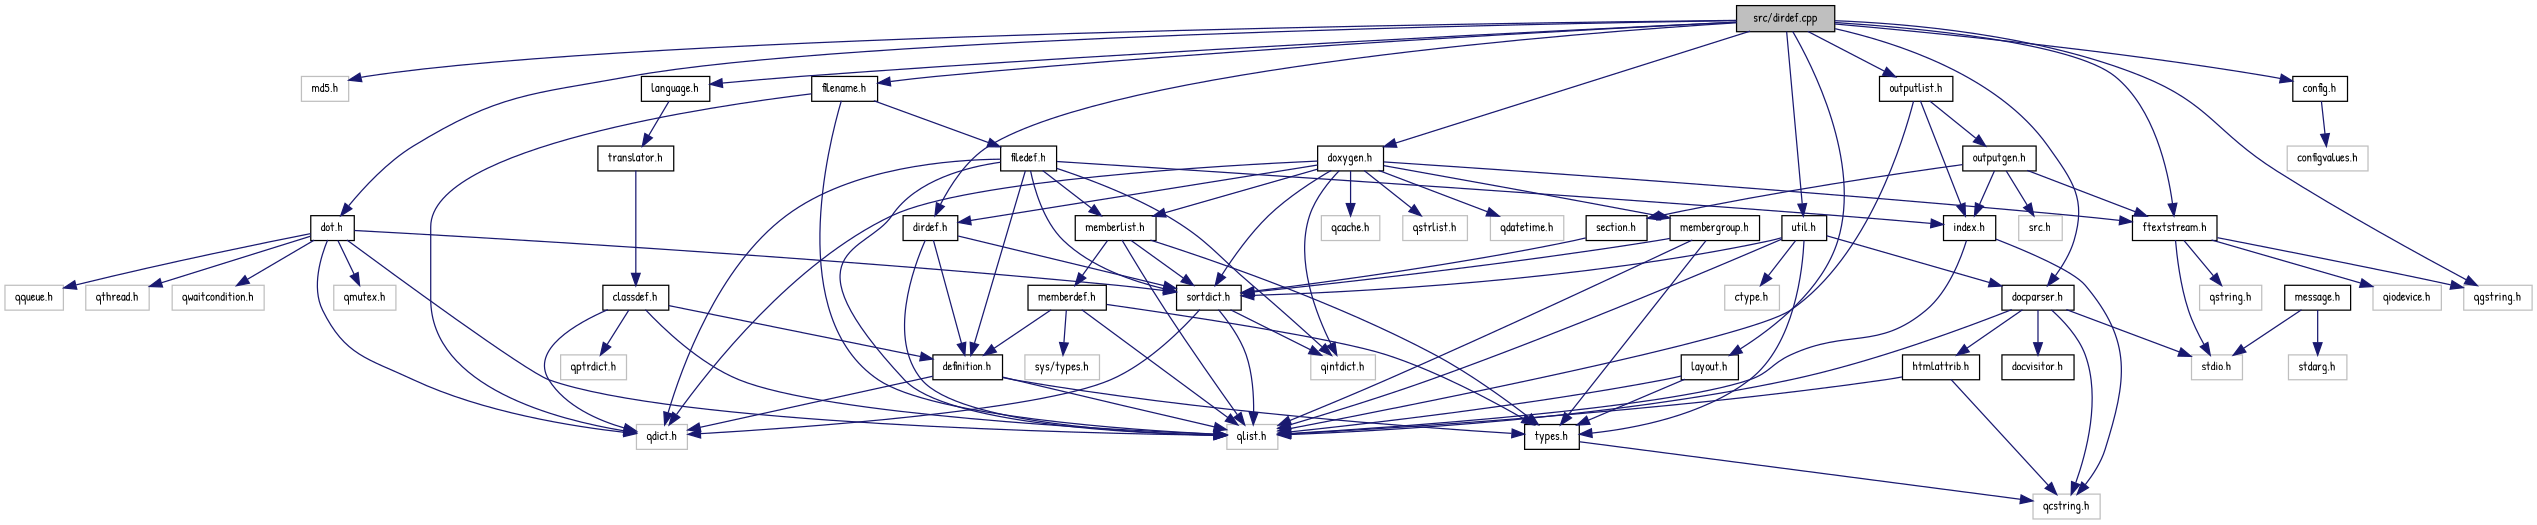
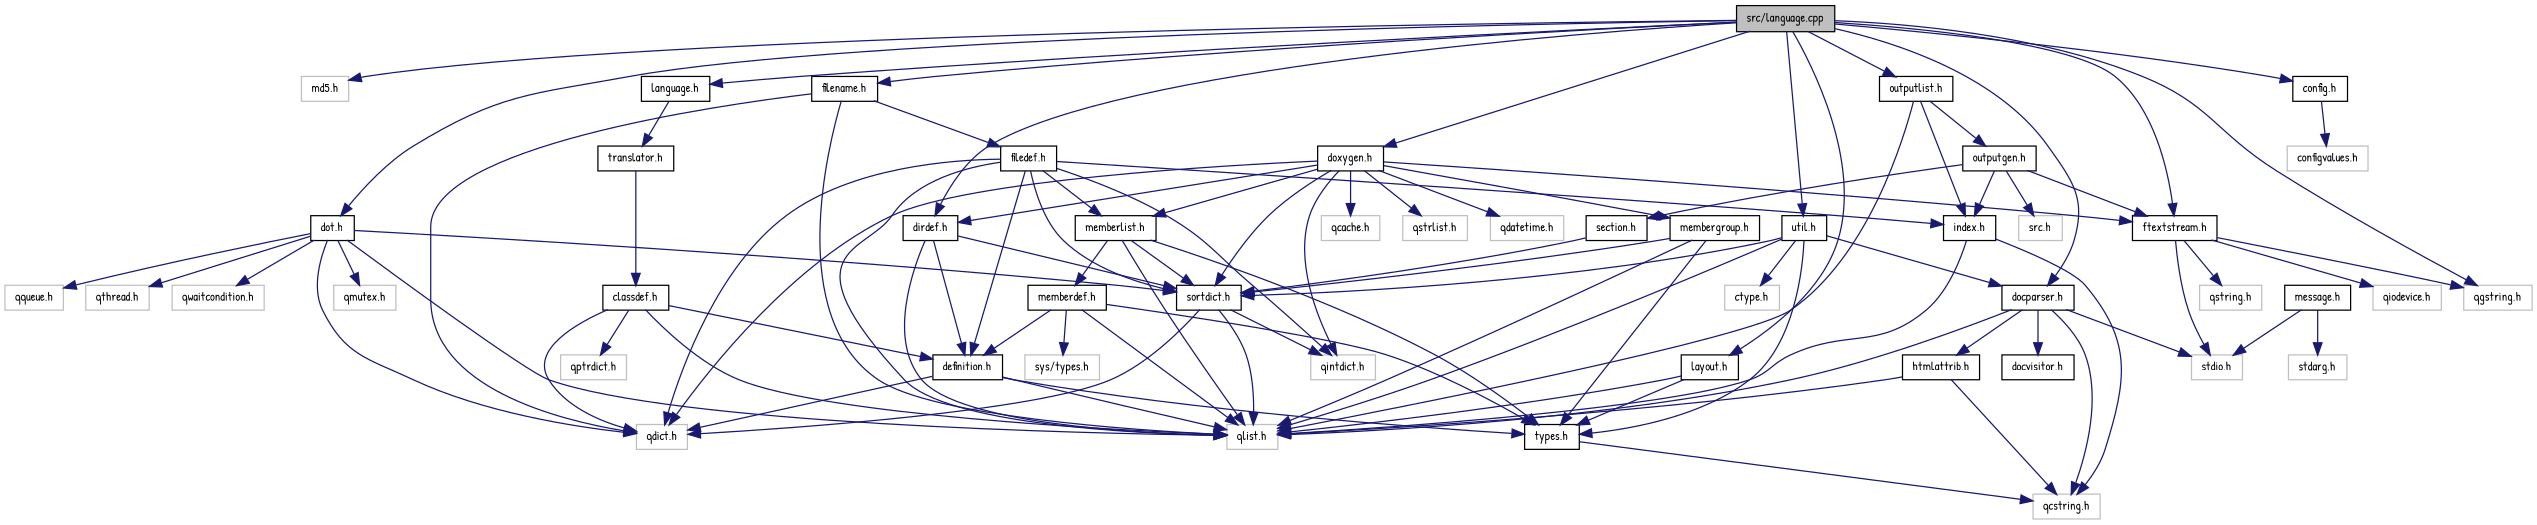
node "src/dirdef.cpp": label "src/dirdef.cpp" -> "src/language.cpp"
